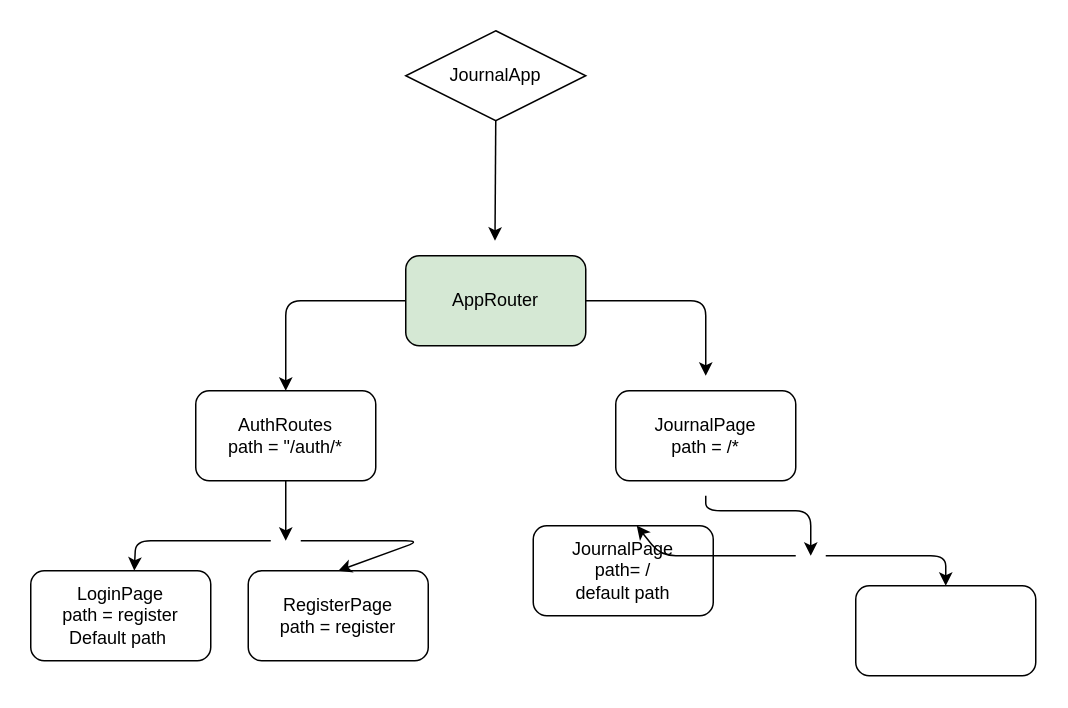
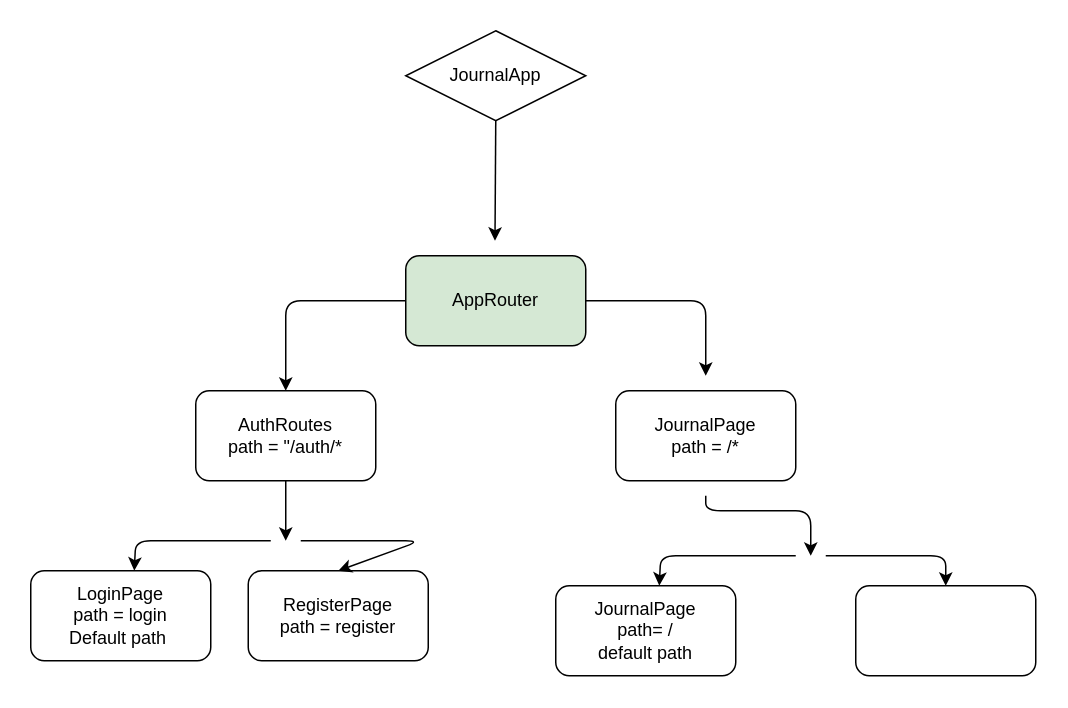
node "JournalPage path= / default path": moved (623, 571) -> (646, 631)
node "LoginPage path = register Default path": label "LoginPage path = register Default path" -> "LoginPage path = login Default path"
